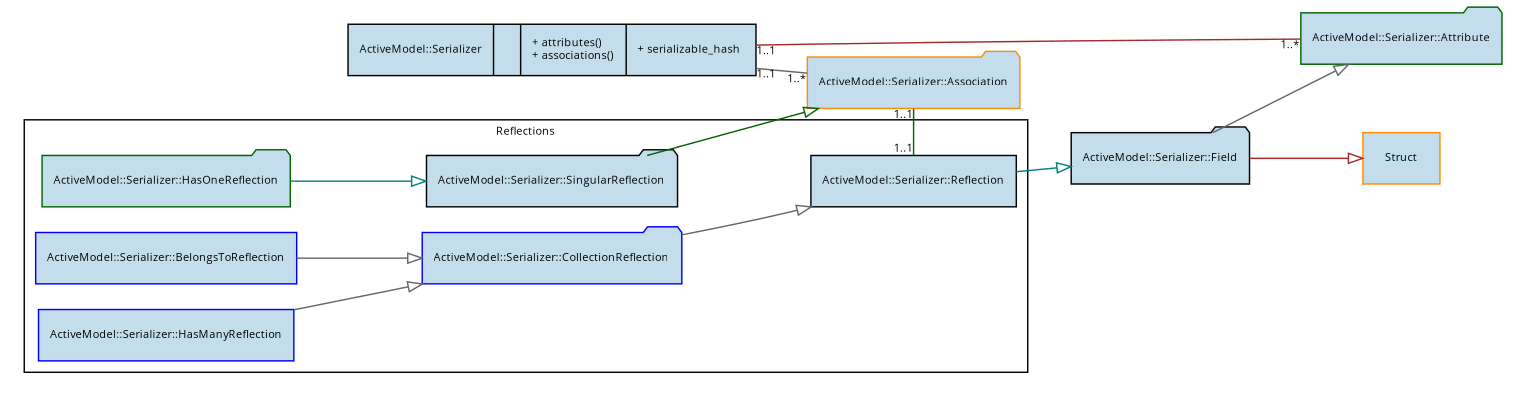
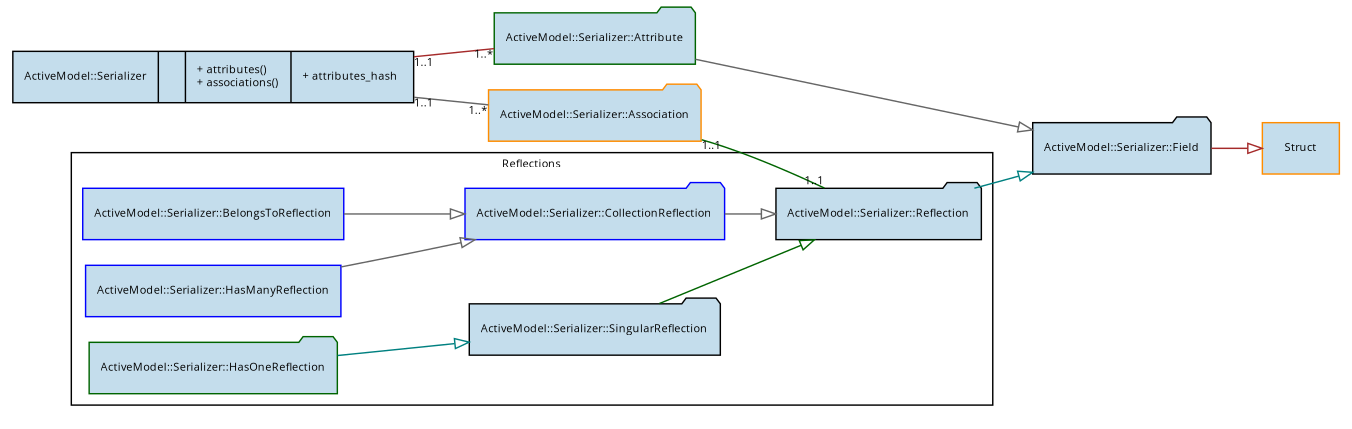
node "ActiveModel::Serializer": text "+ serializable_hash" -> "+ attributes_hash"
edge "ActiveModel::Serializer::Field" -> "ActiveModel::Serializer::Attribute": reversed
edge "ActiveModel::Serializer::SingularReflection" -> "ActiveModel::Serializer::Association": now "ActiveModel::Serializer::SingularReflection" -> "ActiveModel::Serializer::Reflection"
node "ActiveModel::Serializer::Reflection": shape box -> folder
